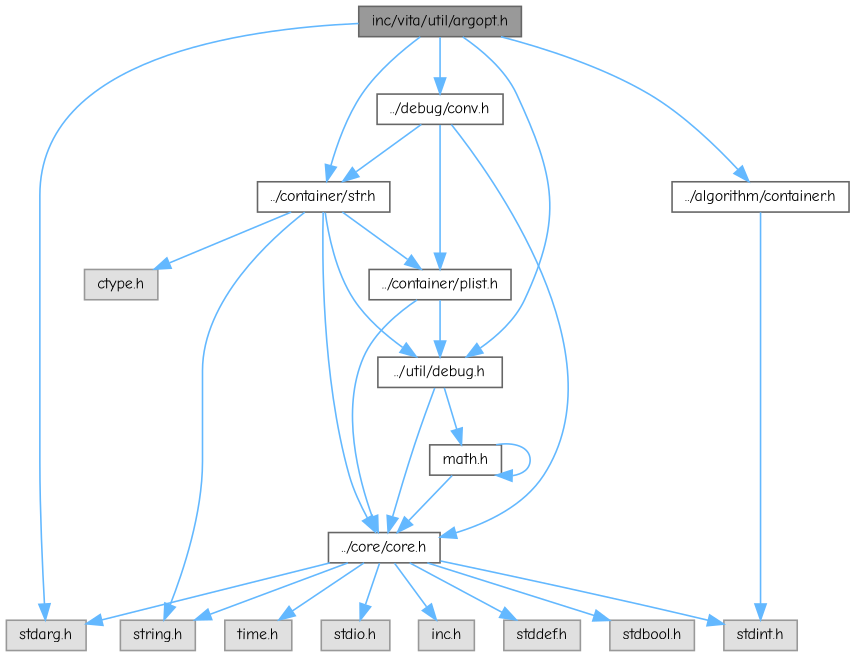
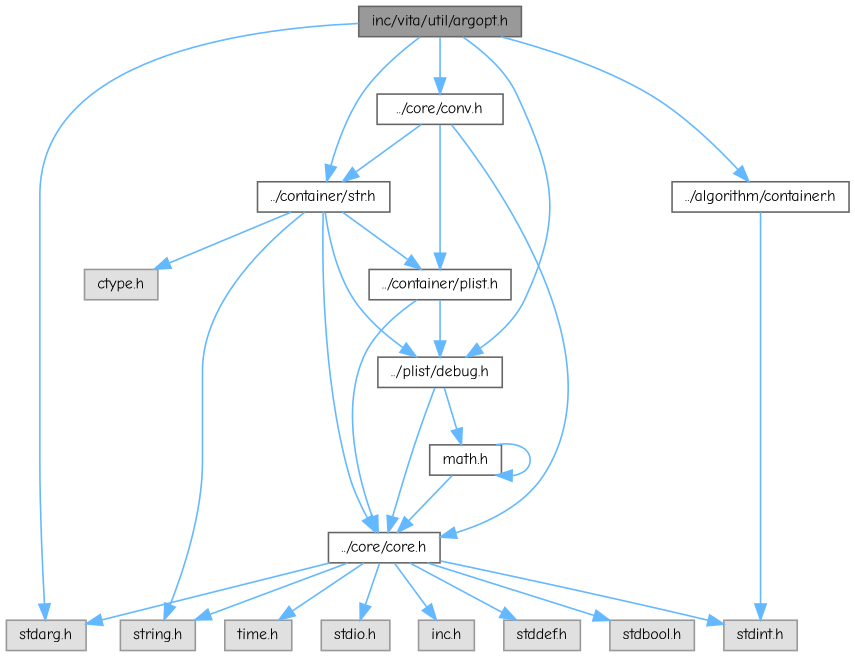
node "../debug/conv.h": label "../debug/conv.h" -> "../core/conv.h"
node "../util/debug.h": label "../util/debug.h" -> "../plist/debug.h"
